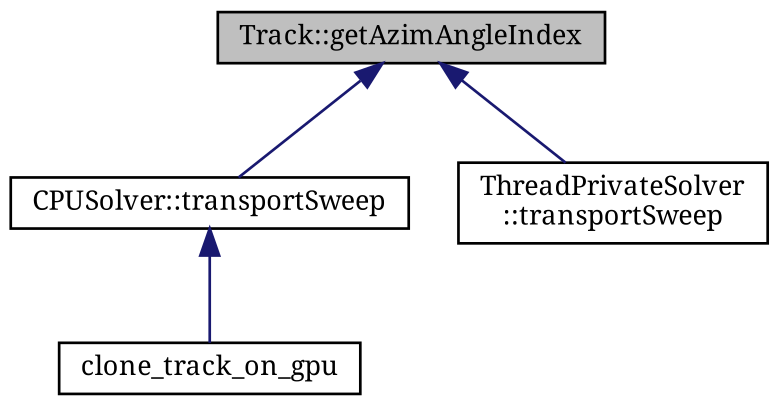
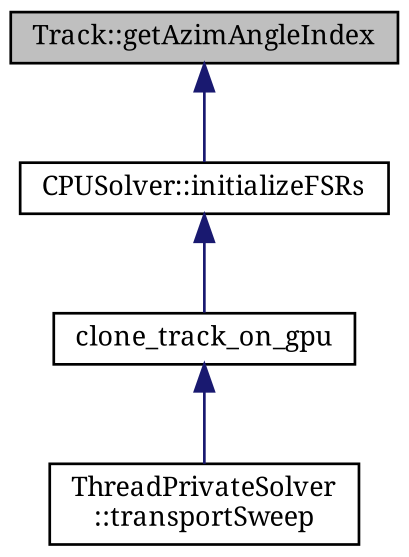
edge "ThreadPrivateSolver ::transportSweep" -> "Track::getAzimAngleIndex": now "ThreadPrivateSolver ::transportSweep" -> "clone_track_on_gpu"
node "CPUSolver::transportSweep": label "CPUSolver::transportSweep" -> "CPUSolver::initializeFSRs"
